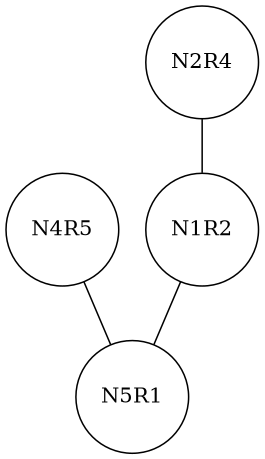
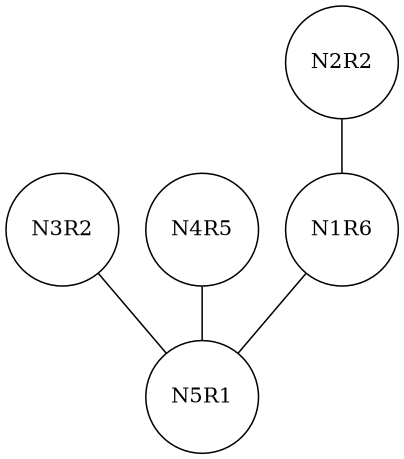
node "N2R4": label "N2R4" -> "N2R2"
node "N3R2": added
node "N1R2": label "N1R2" -> "N1R6"
